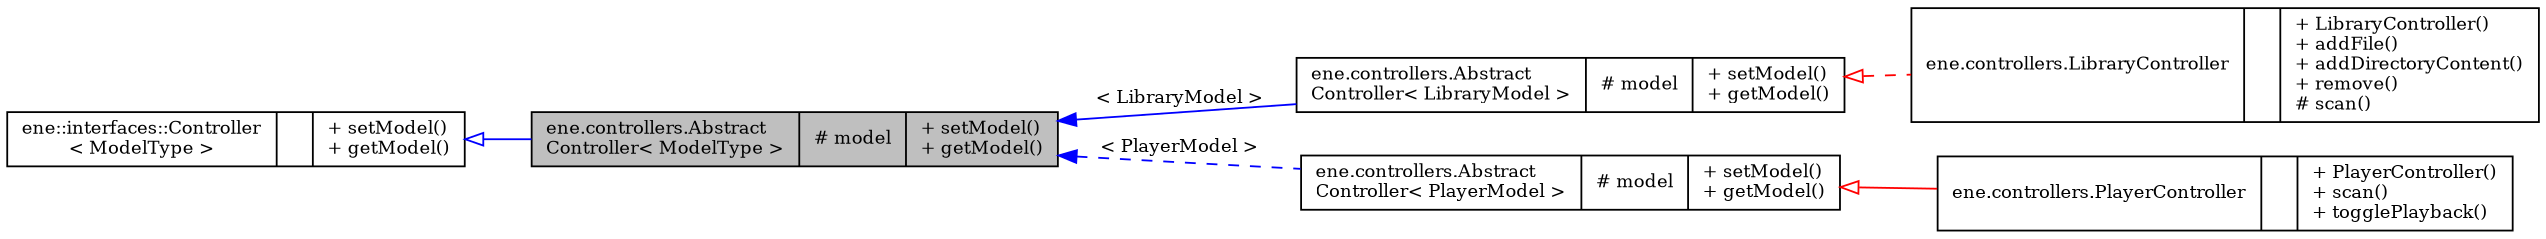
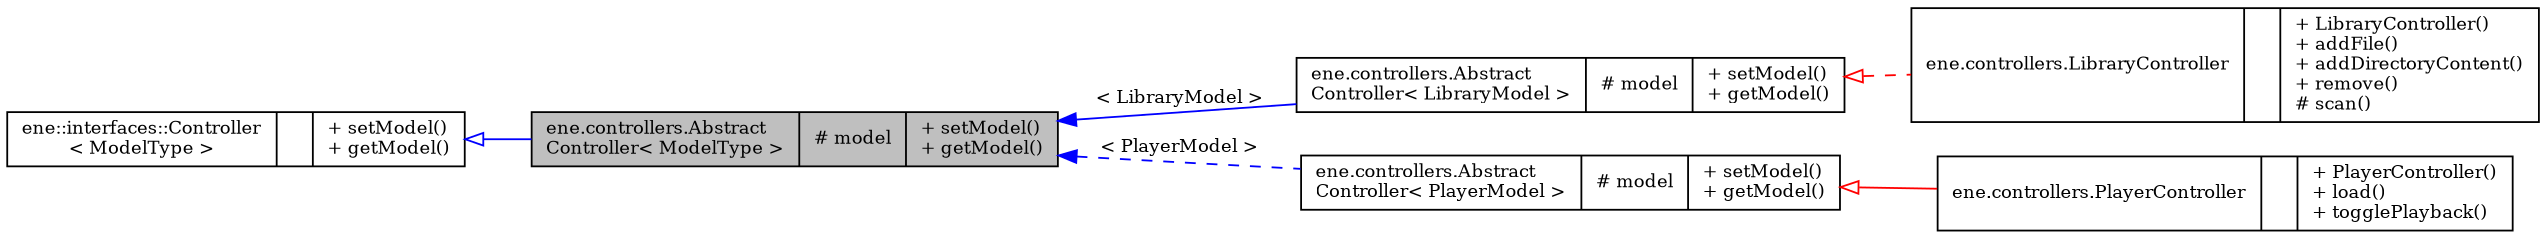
node "ene.controllers.PlayerController": text "+ scan()" -> "+ load()"
